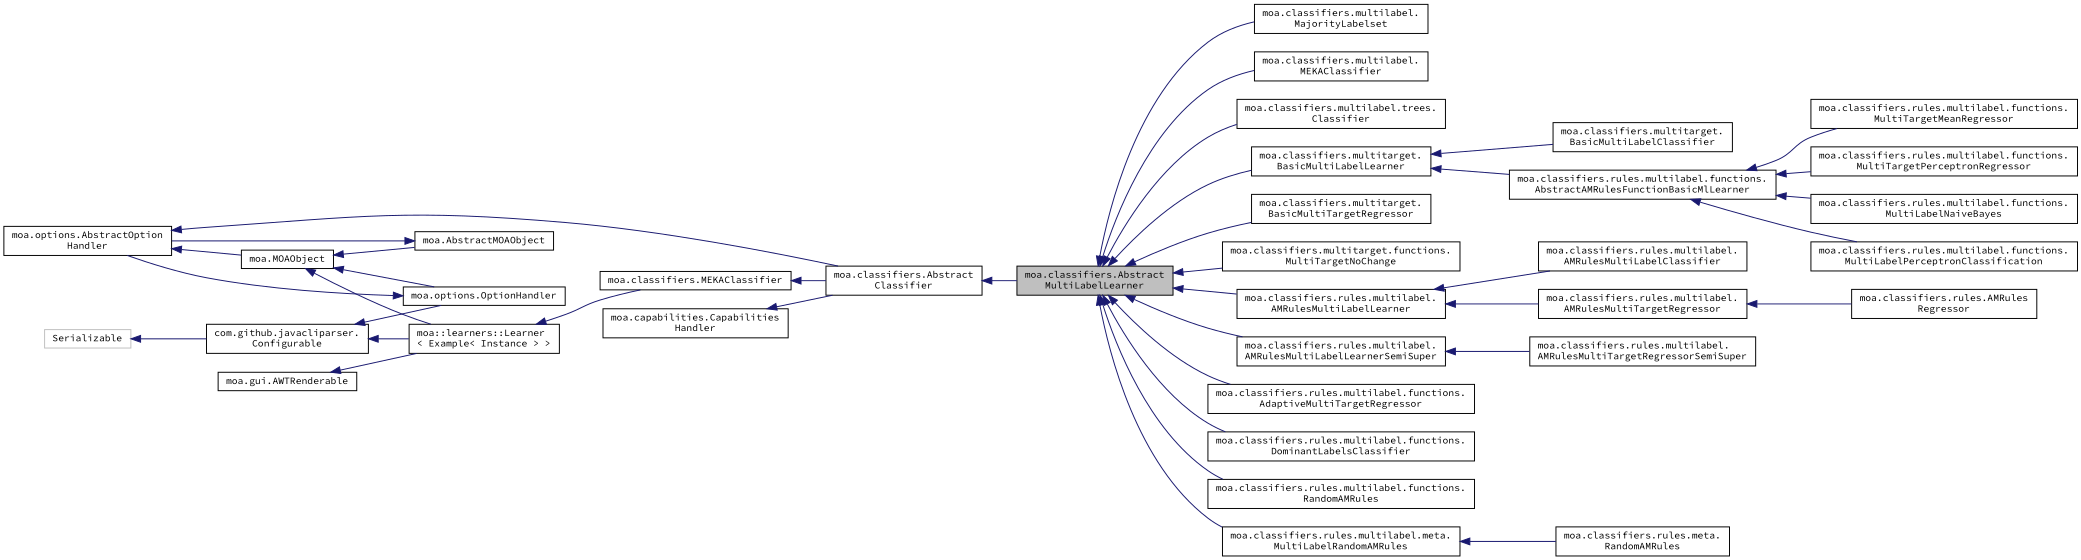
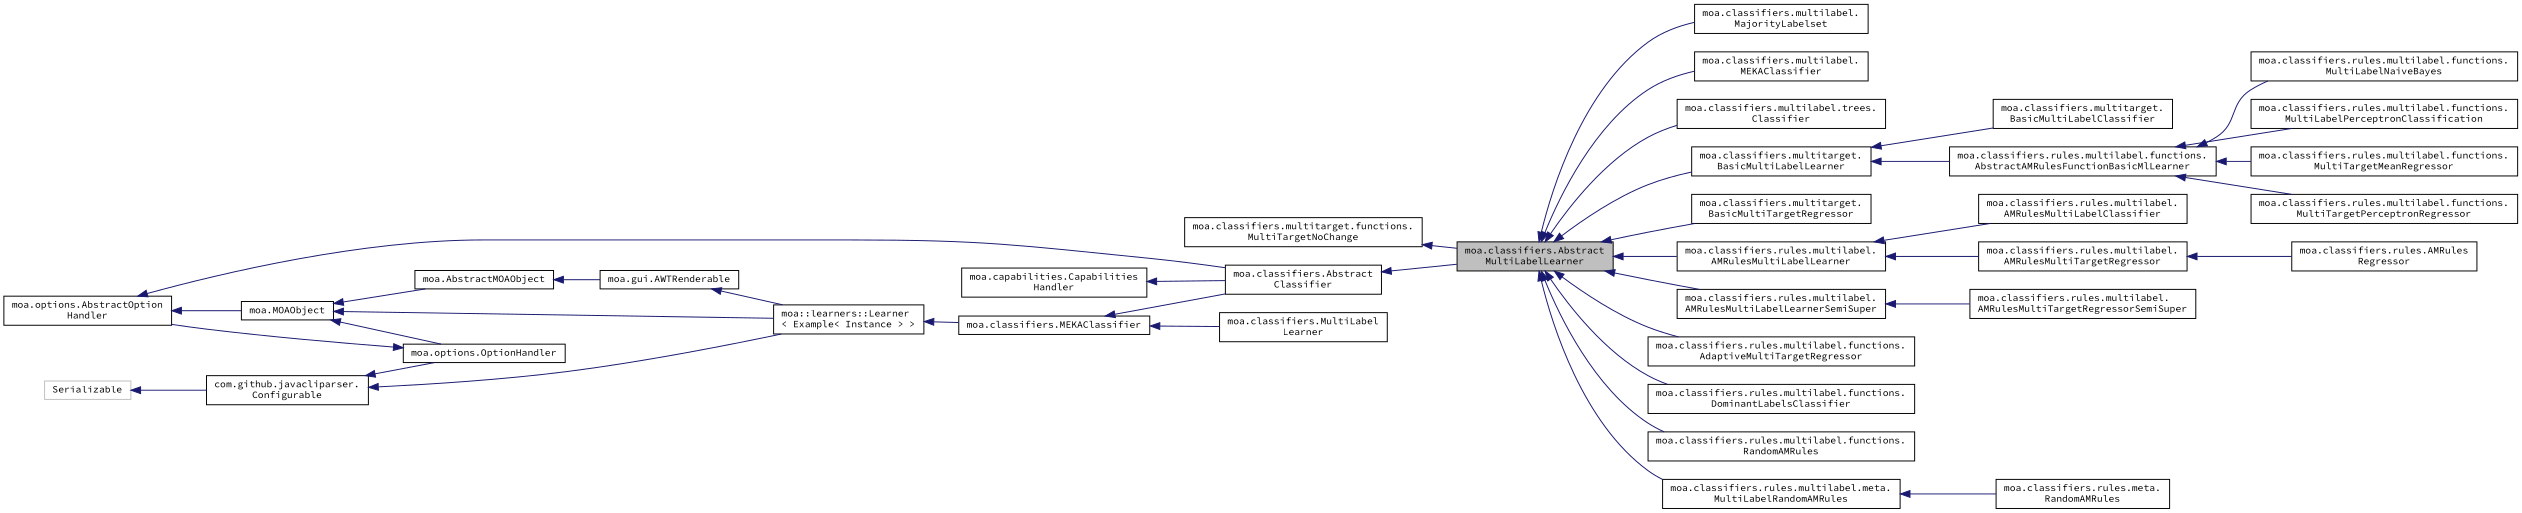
edge "moa.options.AbstractOption Handler" -> "moa.AbstractMOAObject": now "moa.gui.AWTRenderable" -> "moa.AbstractMOAObject"
edge "moa.classifiers.multitarget.functions. MultiTargetNoChange" -> "moa.classifiers.Abstract MultiLabelLearner": reversed
node "moa.classifiers.MultiLabel Learner": added
